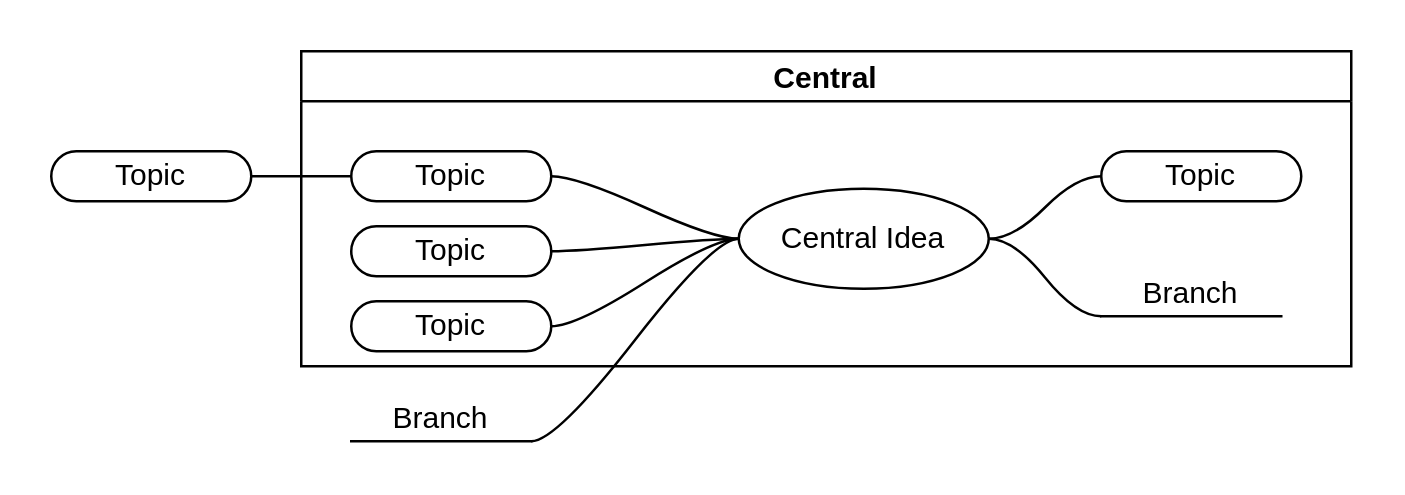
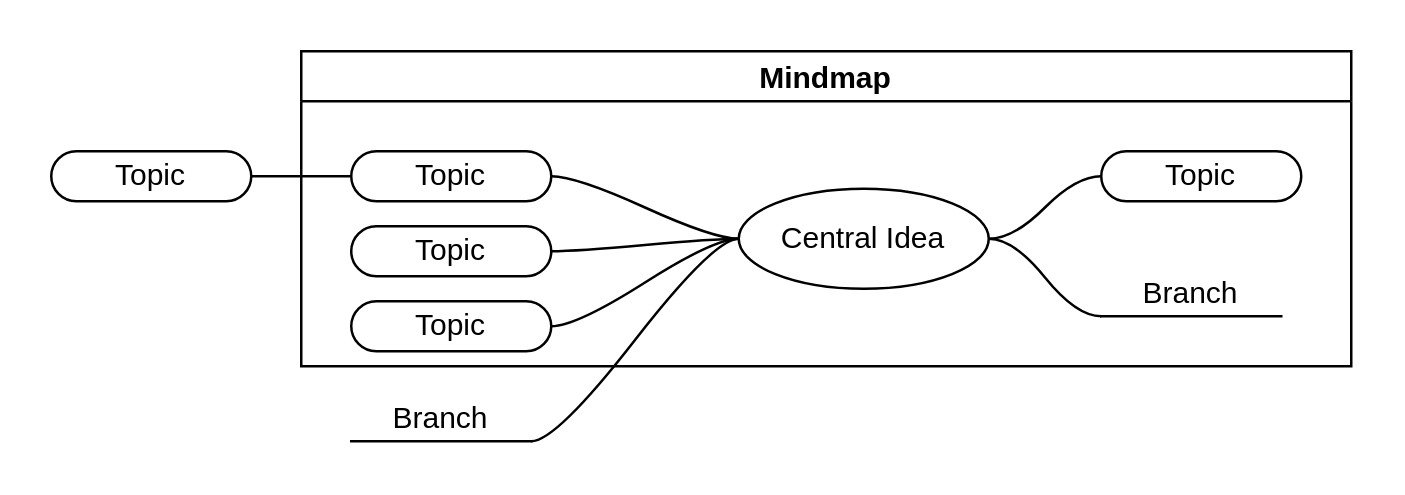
node "Central": label "Central" -> "Mindmap"
